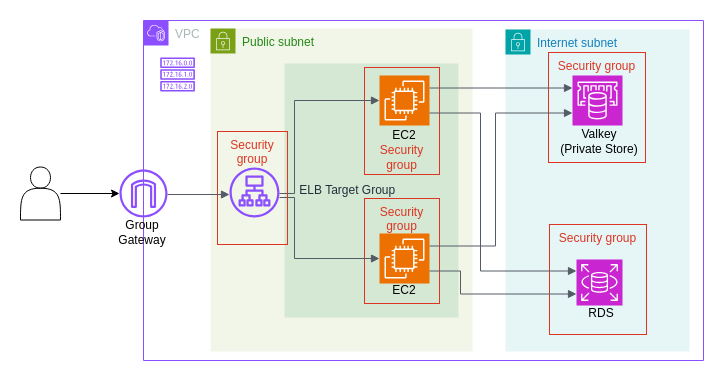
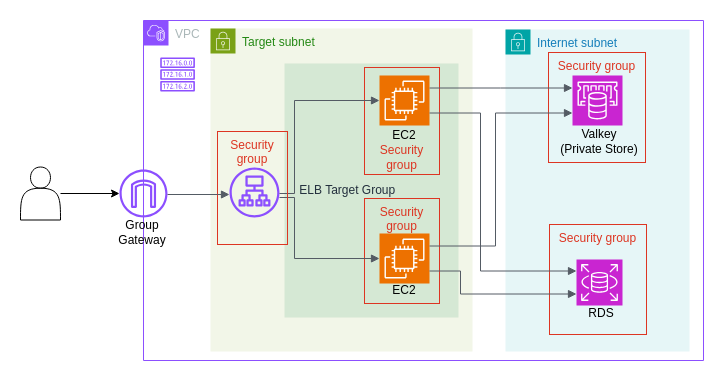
node "Public subnet": label "Public subnet" -> "Target subnet"
